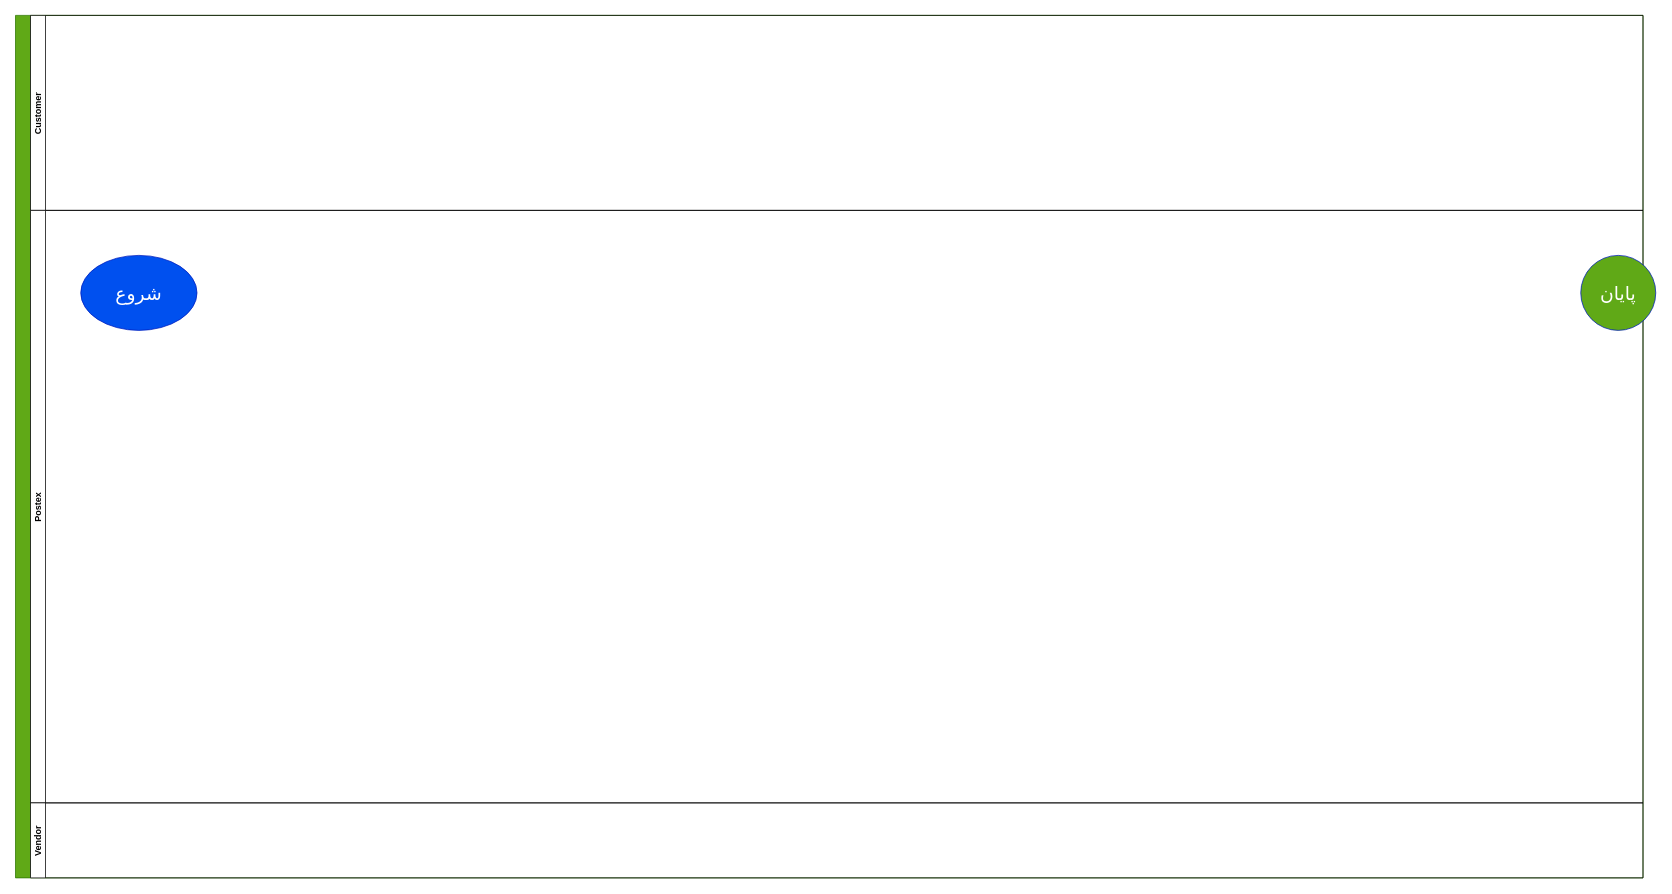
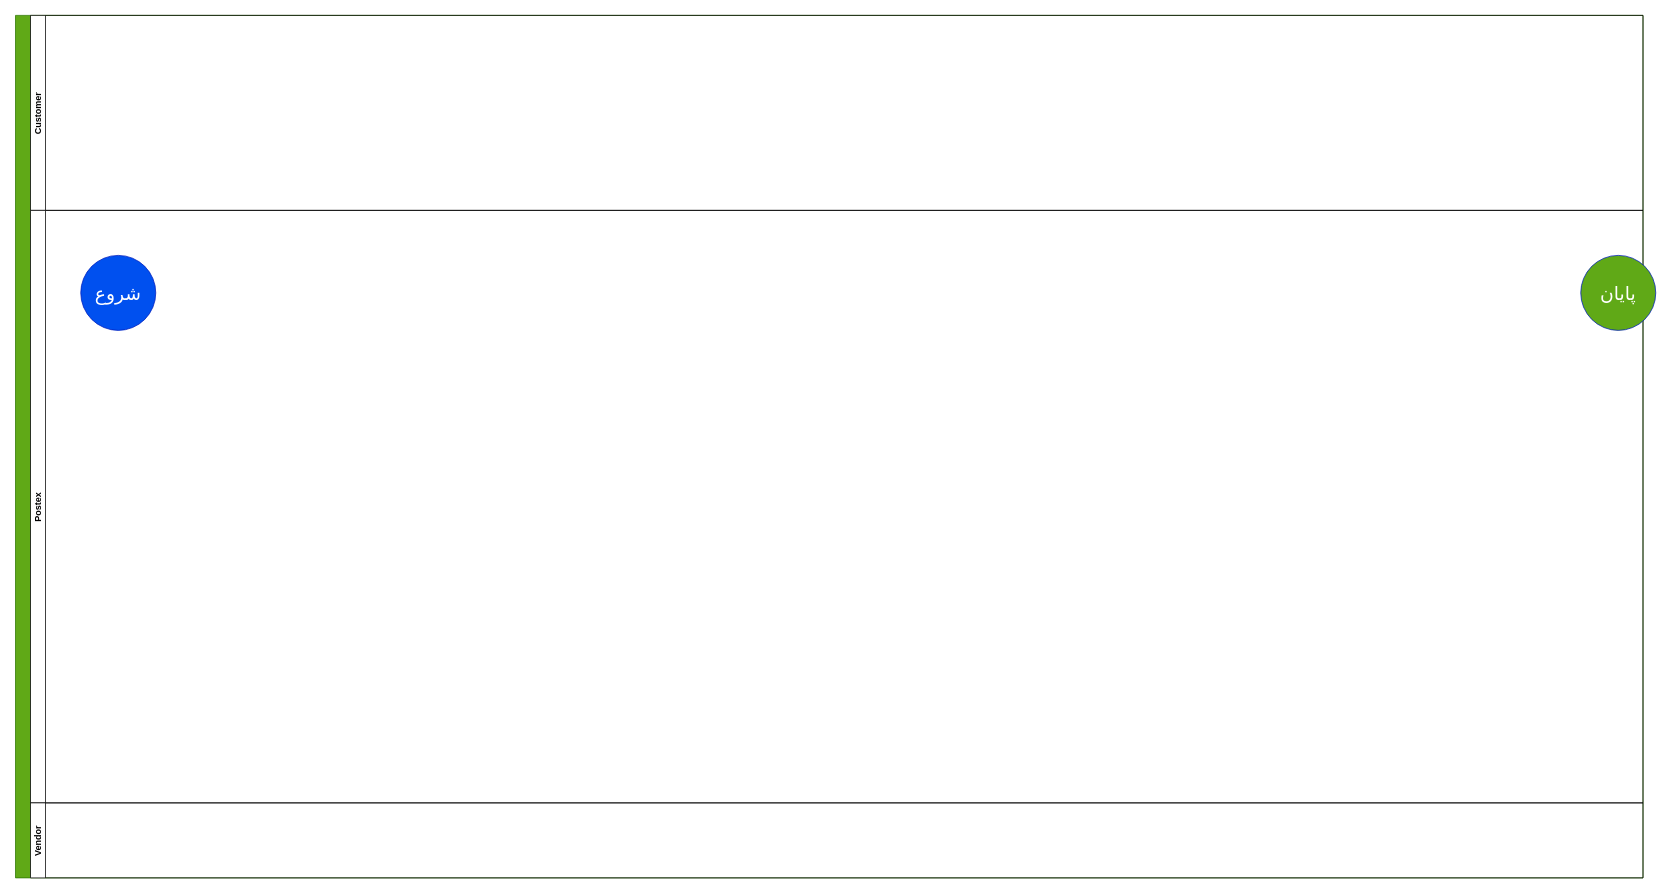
node "شروع": size 116x75 -> 75x75
